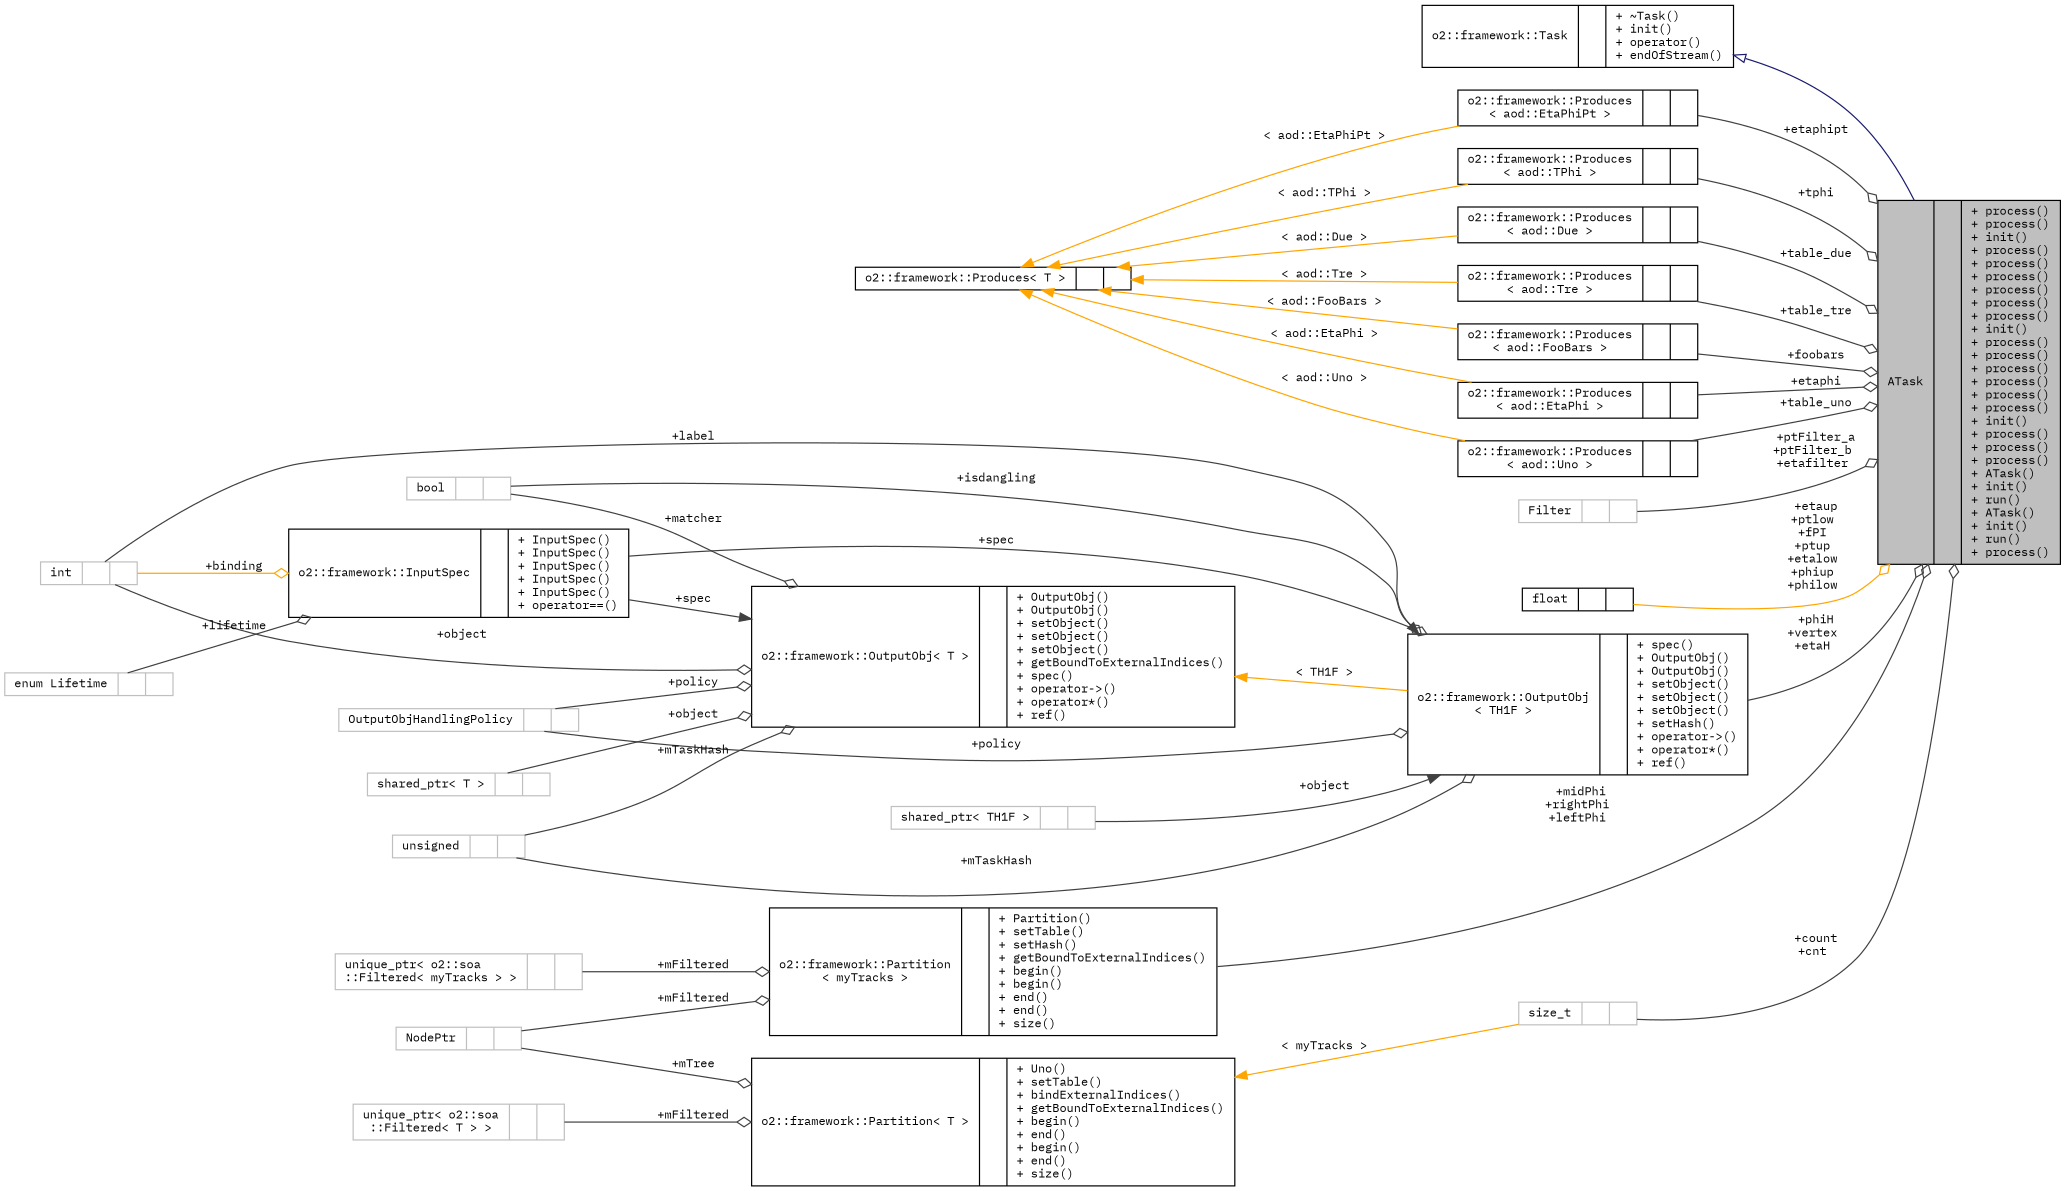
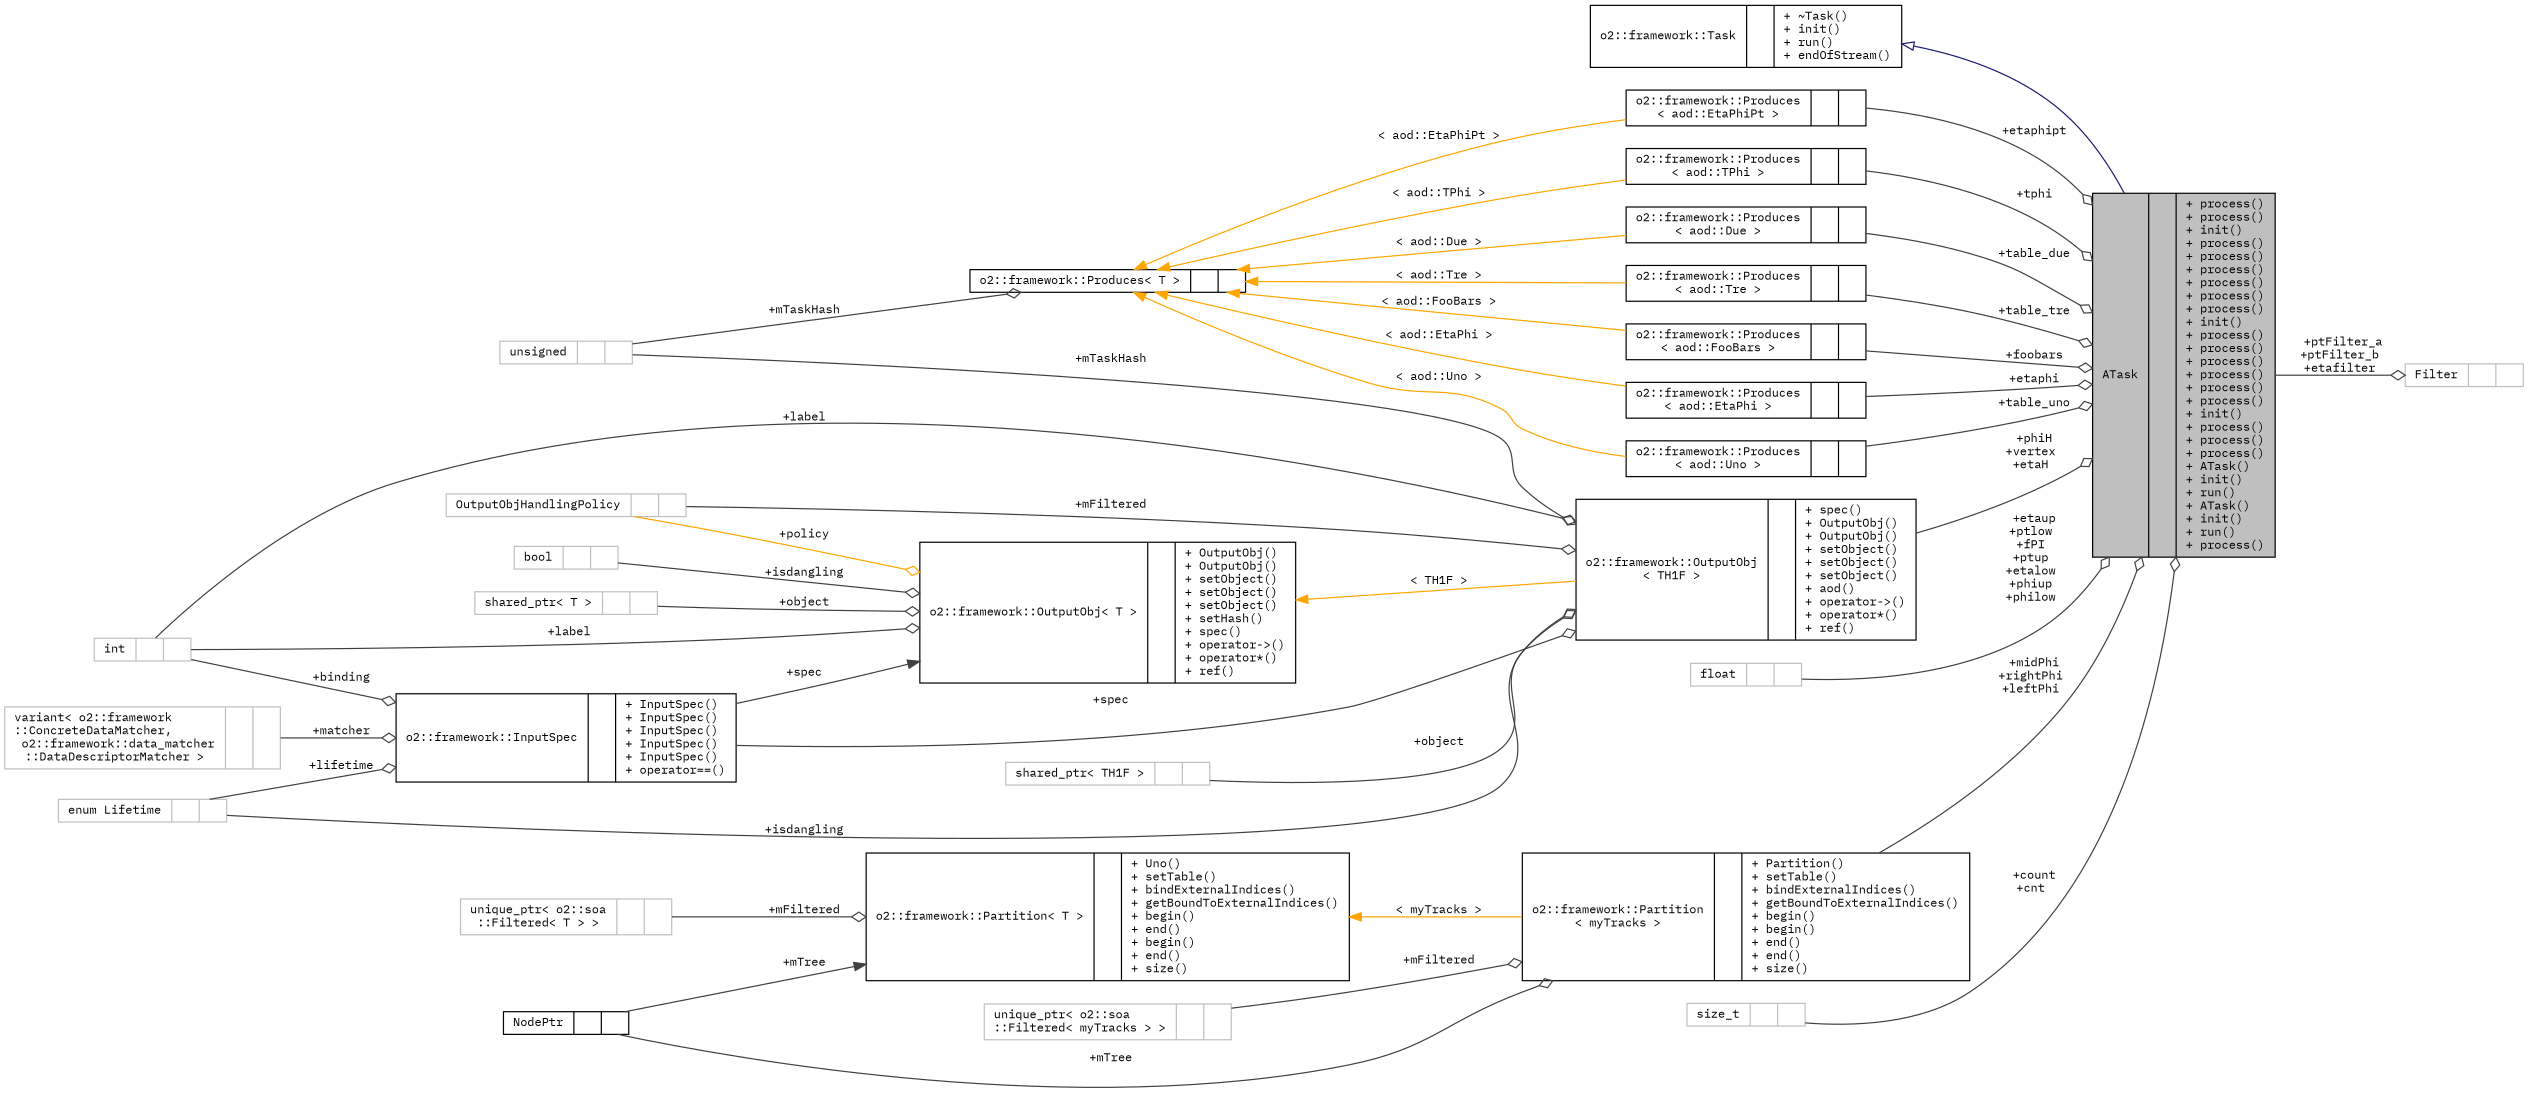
node "o2::framework::Task": text "+ operator()" -> "+ run()"
edge "int" -> "o2::framework::OutputObj": arrowhead normal -> odiamond
edge "bool" -> "o2::framework::OutputObj": now "enum Lifetime" -> "o2::framework::OutputObj"
edge "Filter" -> "ATask": reversed
edge "bool" -> "o2::framework::OutputObj< T >": label " +matcher" -> " +isdangling"
edge "int" -> "o2::framework::InputSpec": color orange -> grey25
node "float": color black -> grey75
edge "float" -> "ATask": color orange -> grey25
edge "int" -> "o2::framework::OutputObj< T >": label " +object" -> " +label"
node "o2::framework::OutputObj< T >": text "+ getBoundToExternalIndices()" -> "+ setHash()"
edge "OutputObjHandlingPolicy" -> "o2::framework::OutputObj< T >": color grey25 -> orange
node "o2::framework::OutputObj": text "+ setHash()" -> "+ aod()"
node "variant< o2::framework": added
edge "OutputObjHandlingPolicy" -> "o2::framework::OutputObj": label " +policy" -> " +mFiltered"
edge "unsigned" -> "o2::framework::OutputObj< T >": now "unsigned" -> "o2::framework::Produces< T >"
edge "shared_ptr< TH1F >" -> "o2::framework::OutputObj": arrowhead normal -> odiamond
node "o2::framework::Partition": text "+ setHash()" -> "+ bindExternalIndices()"
edge "NodePtr" -> "o2::framework::Partition": label " +mFiltered" -> " +mTree"
node "NodePtr": color grey75 -> black
edge "size_t" -> "o2::framework::Partition< T >": now "o2::framework::Partition" -> "o2::framework::Partition< T >"
edge "NodePtr" -> "o2::framework::Partition< T >": arrowhead odiamond -> normal
